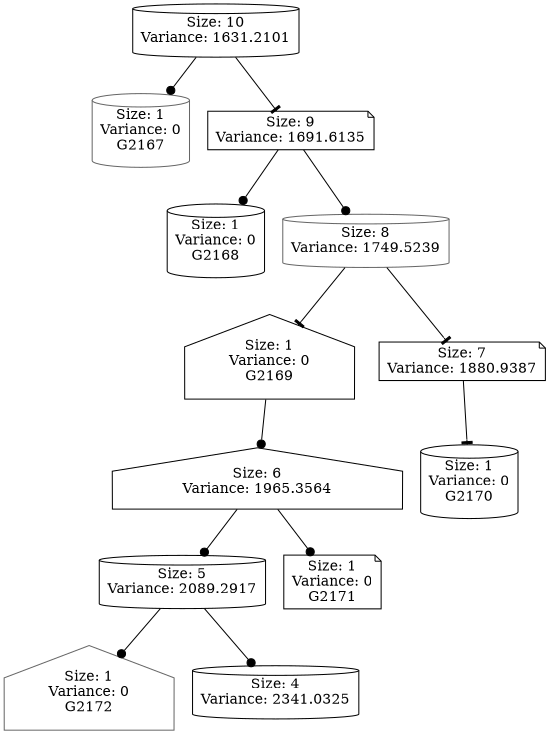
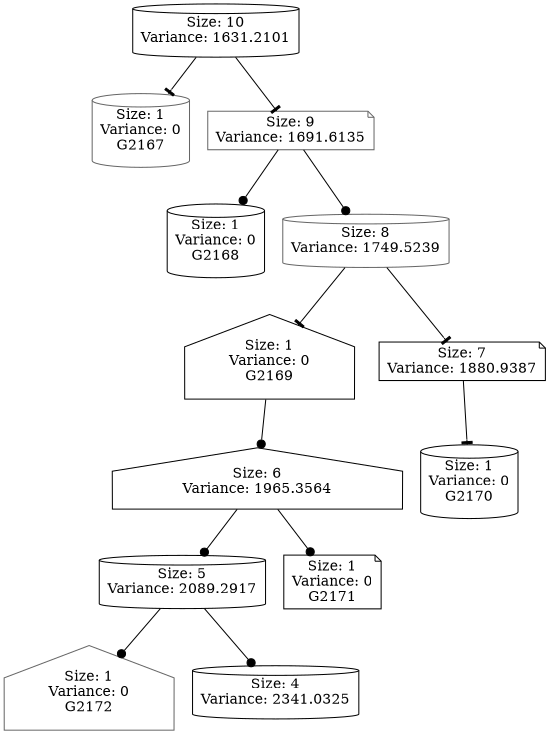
edge "Size: 10 Variance: 1631.2101" -> "Size: 1 Variance: 0 G2167": arrowhead dot -> tee
node "Size: 9 Variance: 1691.6135": color black -> gray40
